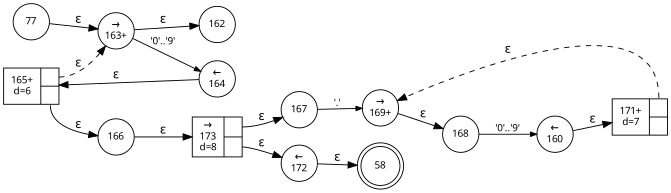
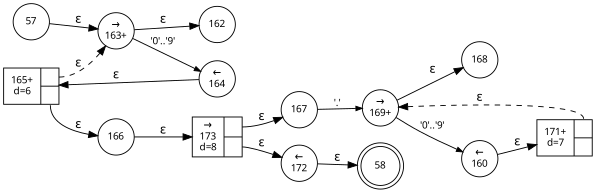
node "77": label "77" -> "57"
edge "168" -> "← 160": now "→ 169+" -> "← 160"
